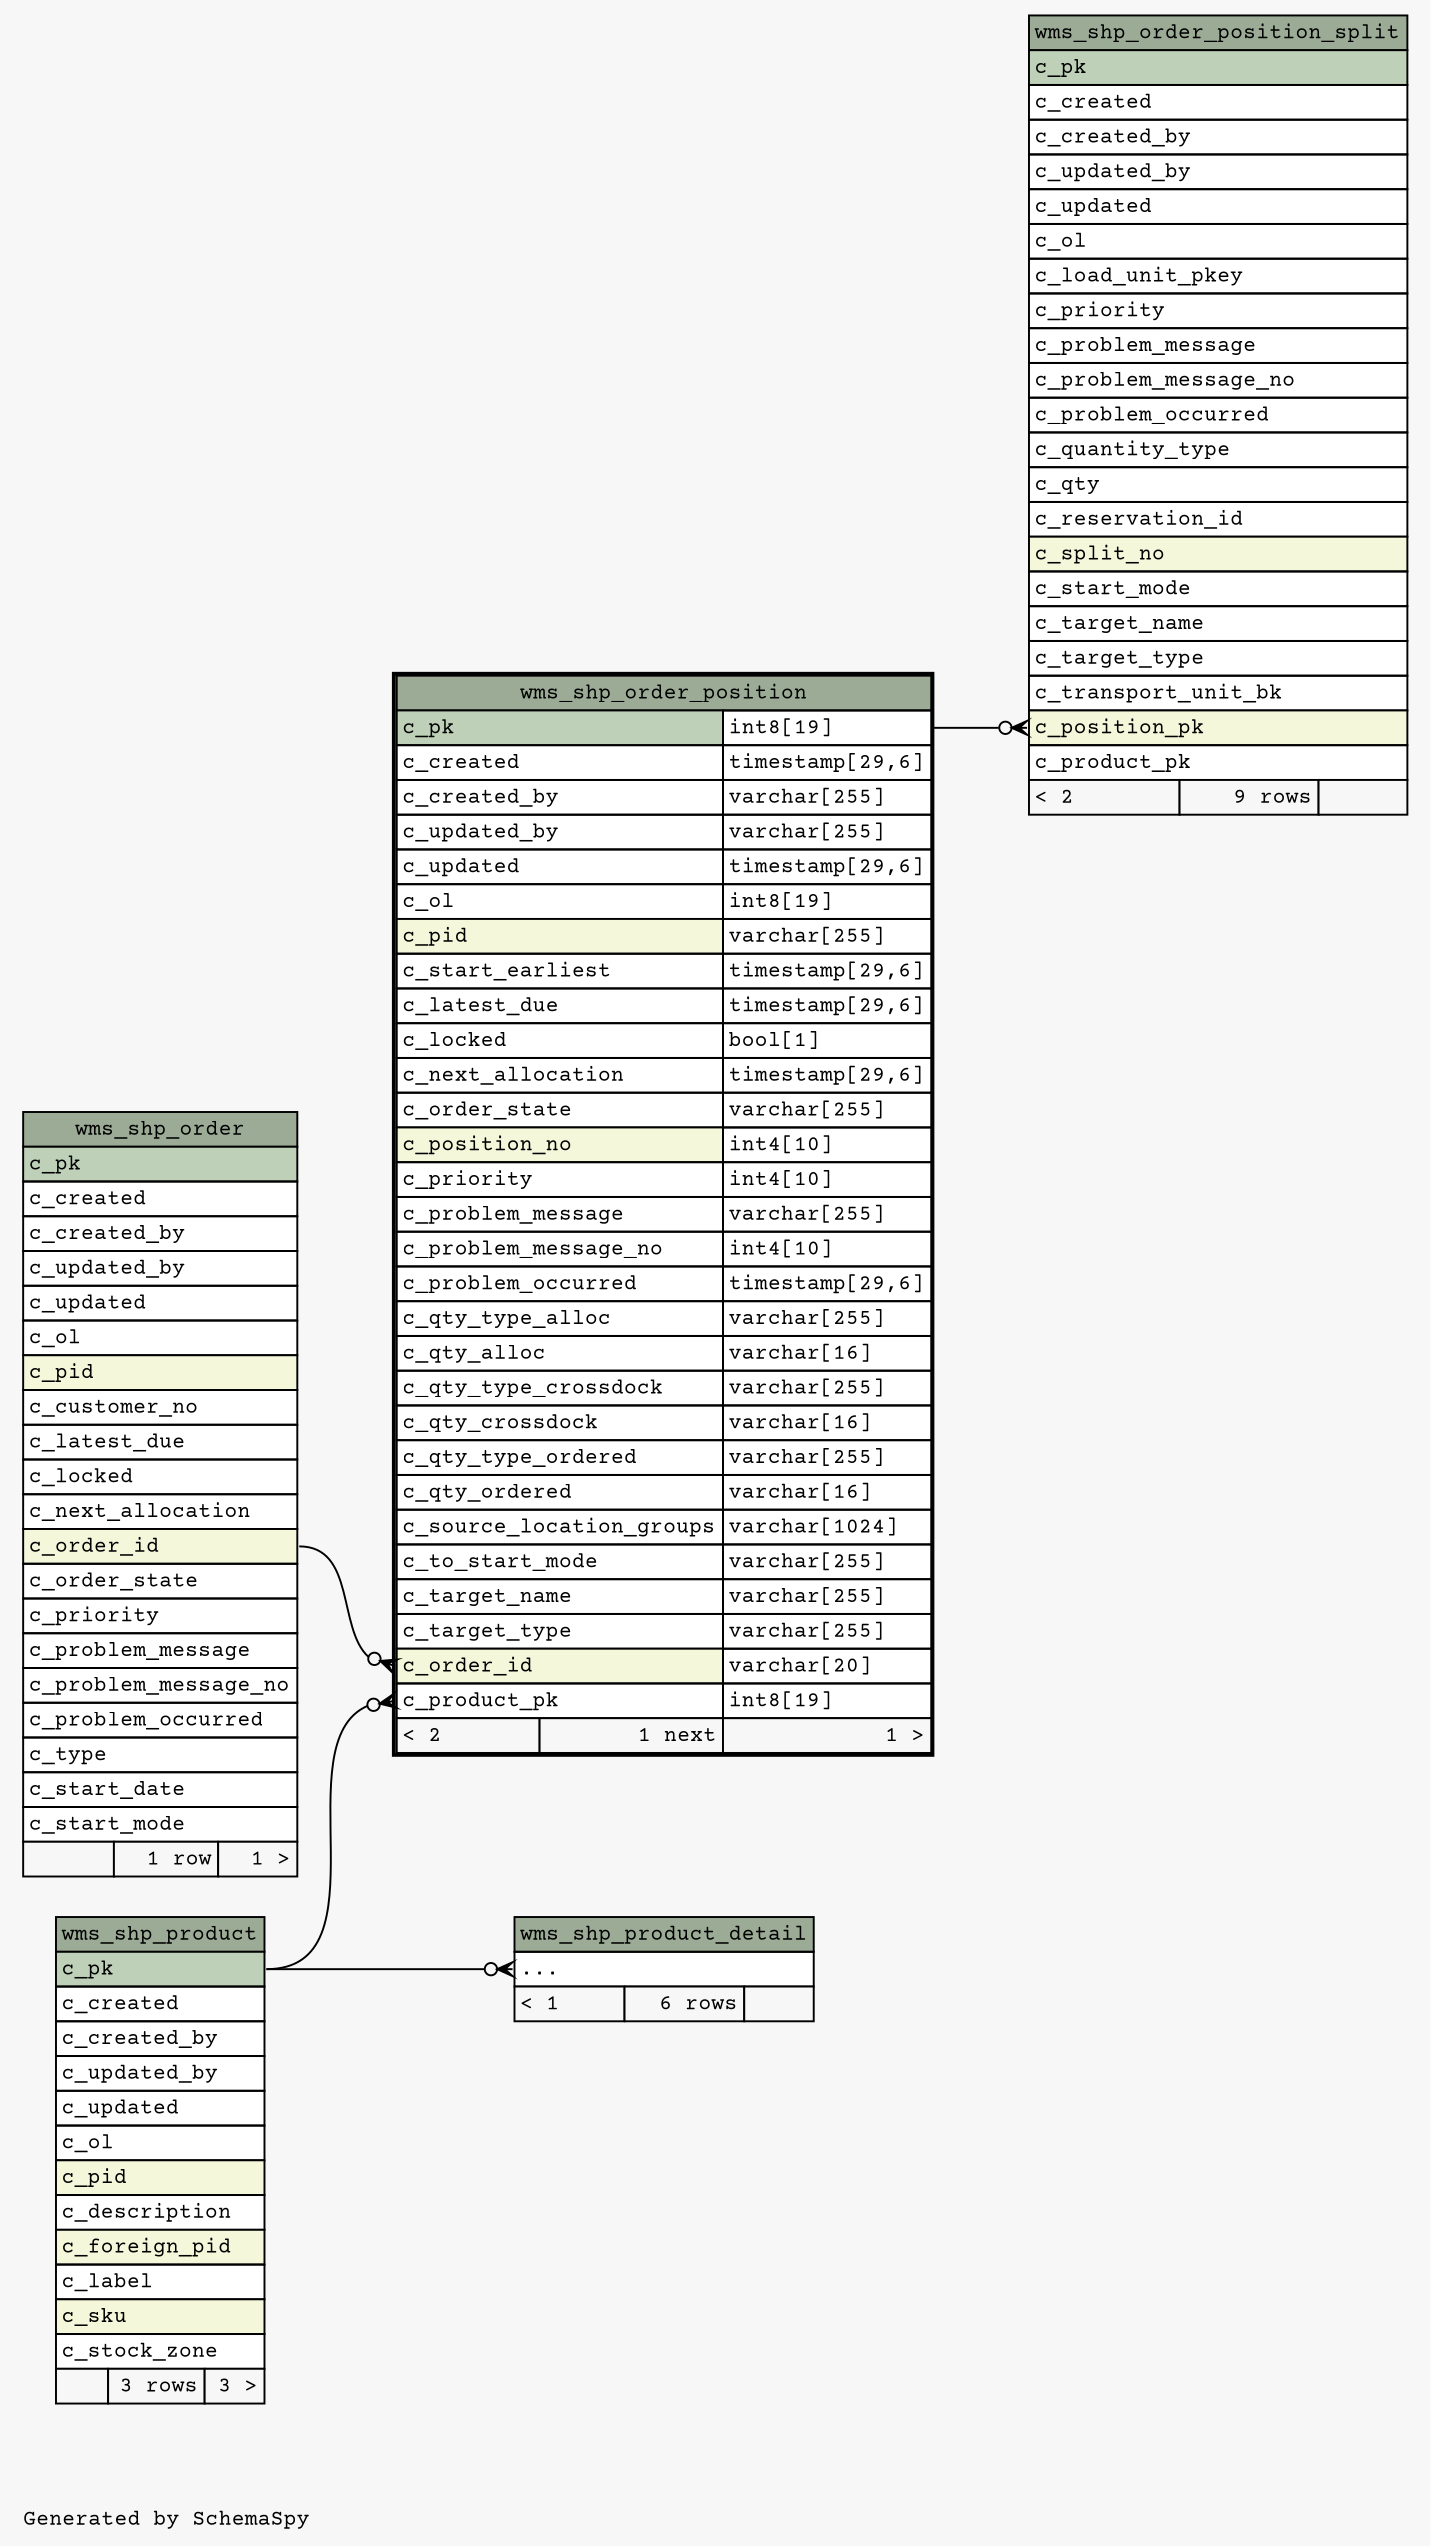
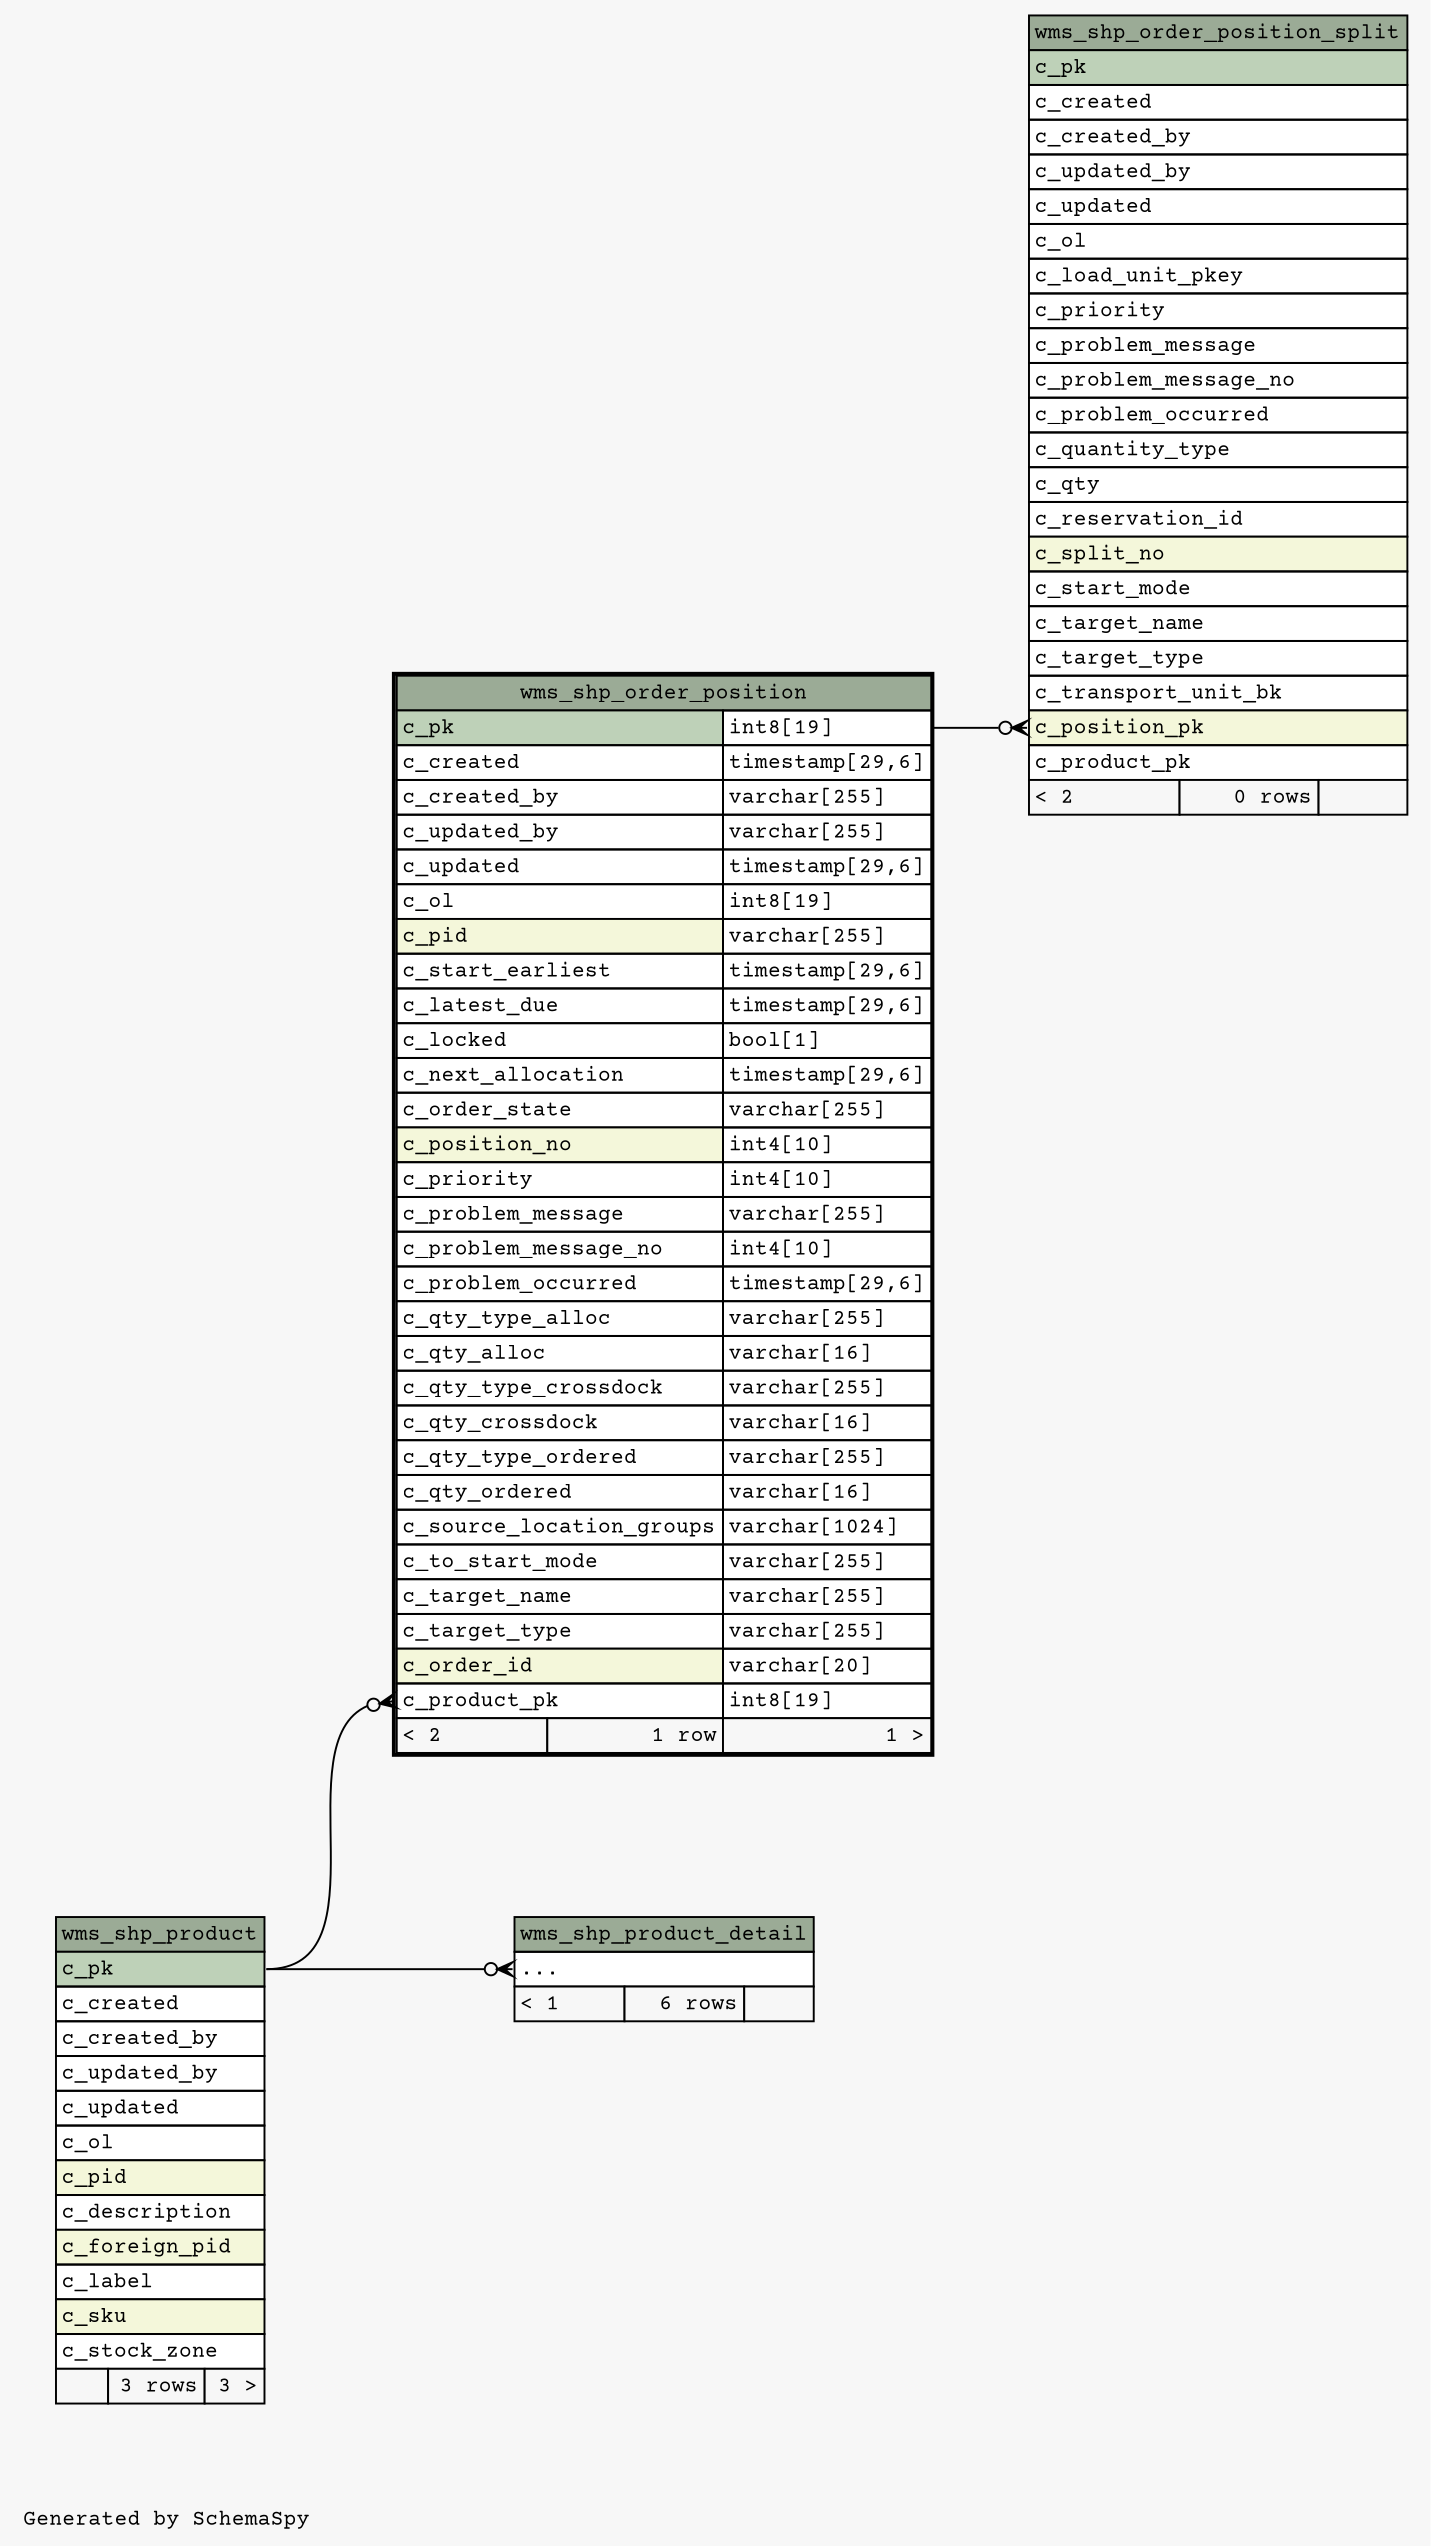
node "wms_shp_order_position_split": text "9 rows" -> "0 rows"
node "wms_shp_order": removed
node "wms_shp_order_position": text "1 next" -> "1 row"
